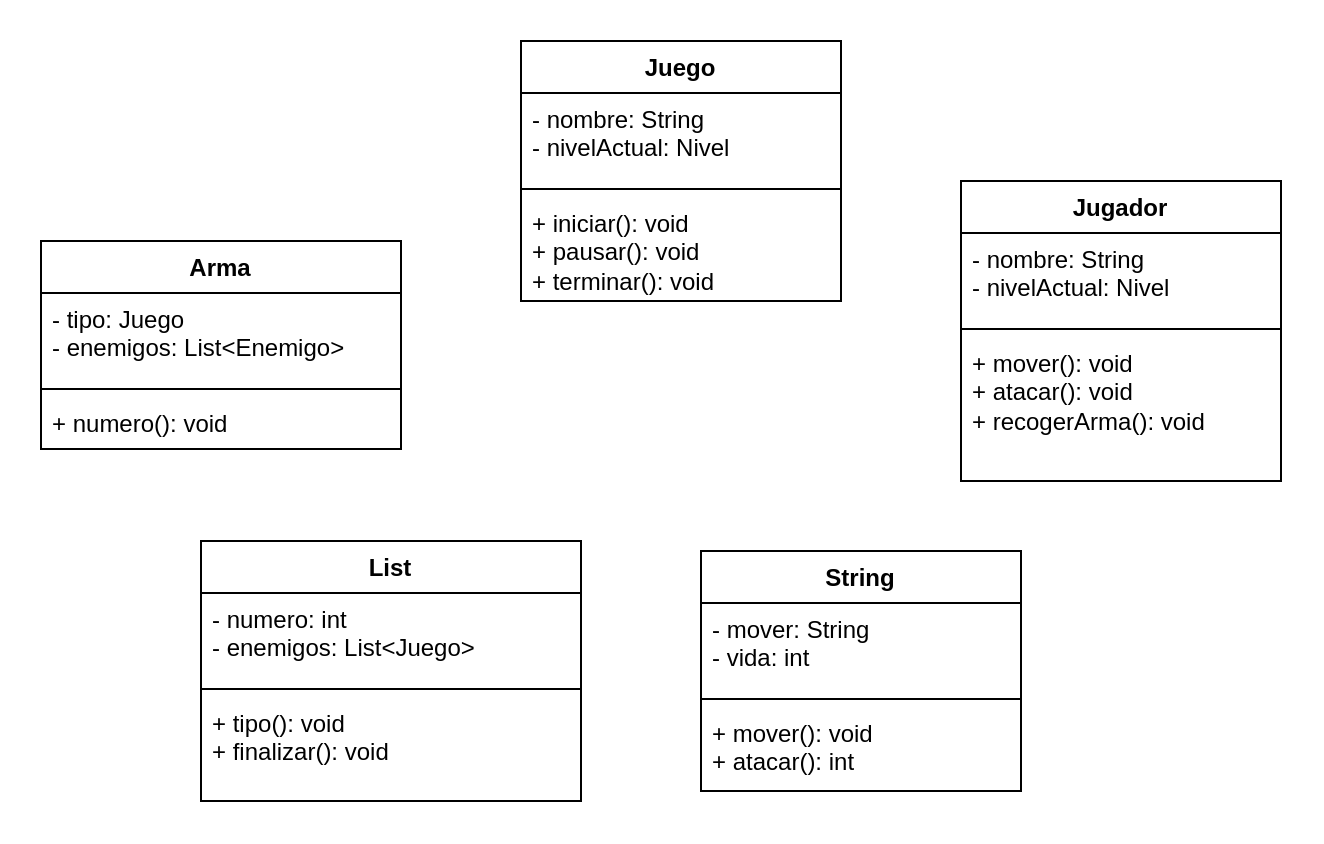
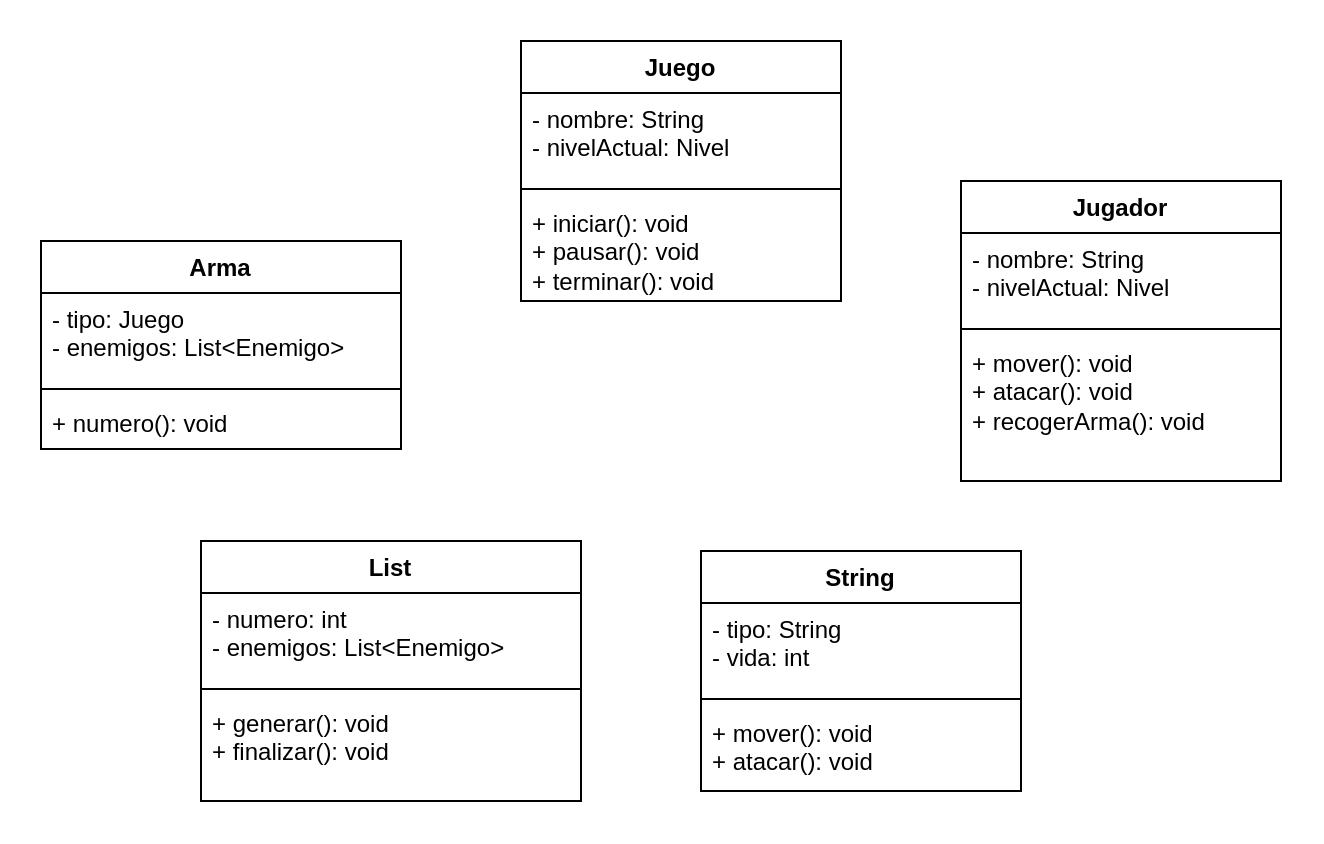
node "- numero: int - enemigos: List<Juego>": label "- numero: int - enemigos: List<Juego>" -> "- numero: int - enemigos: List<Enemigo>"
node "- mover: String - vida: int": label "- mover: String - vida: int" -> "- tipo: String - vida: int"
node "+ tipo(): void + finalizar(): void": label "+ tipo(): void + finalizar(): void" -> "+ generar(): void + finalizar(): void"
node "+ mover(): void + atacar(): int": label "+ mover(): void + atacar(): int" -> "+ mover(): void + atacar(): void"
